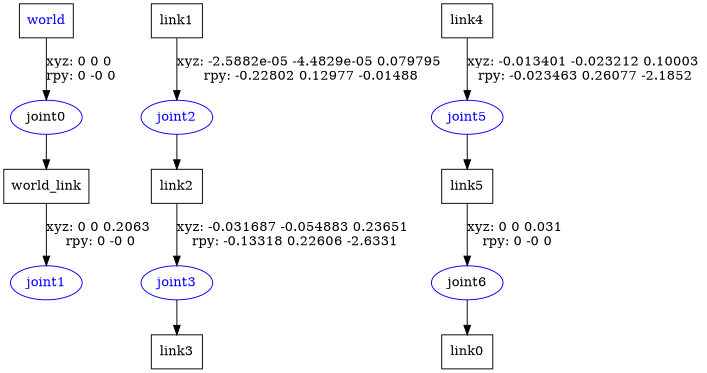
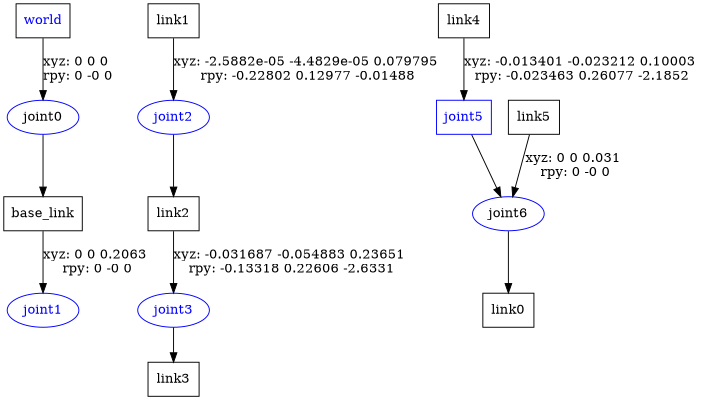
node "joint5": shape ellipse -> box
edge "joint5" -> "link5": now "joint5" -> "joint6"
node "world_link": label "world_link" -> "base_link"
